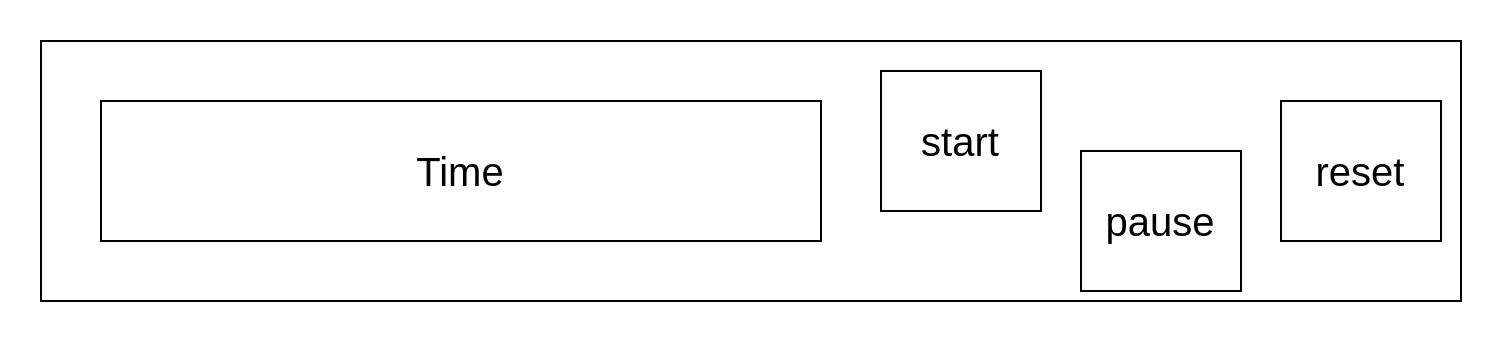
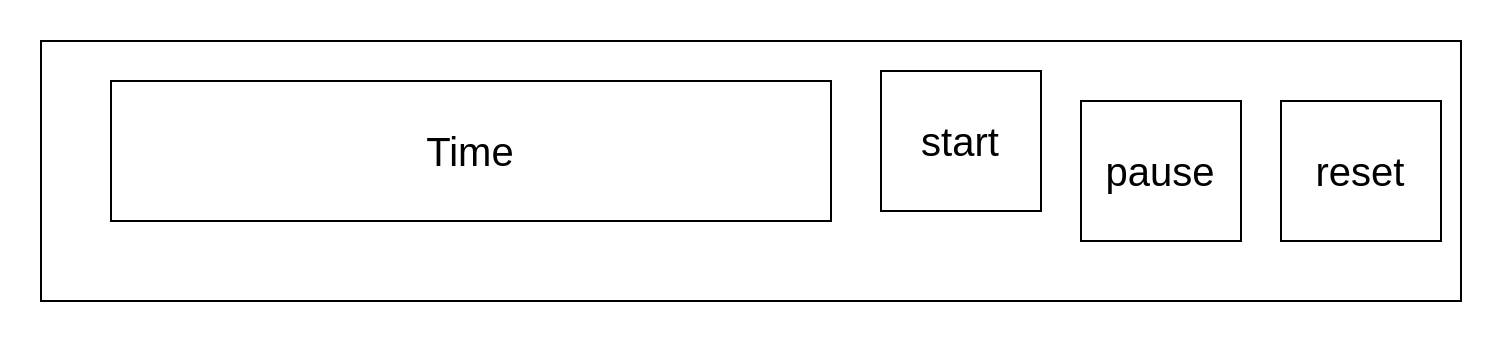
node "Time": moved (461, 171) -> (471, 151)
node "pause": moved (1161, 221) -> (1161, 171)
